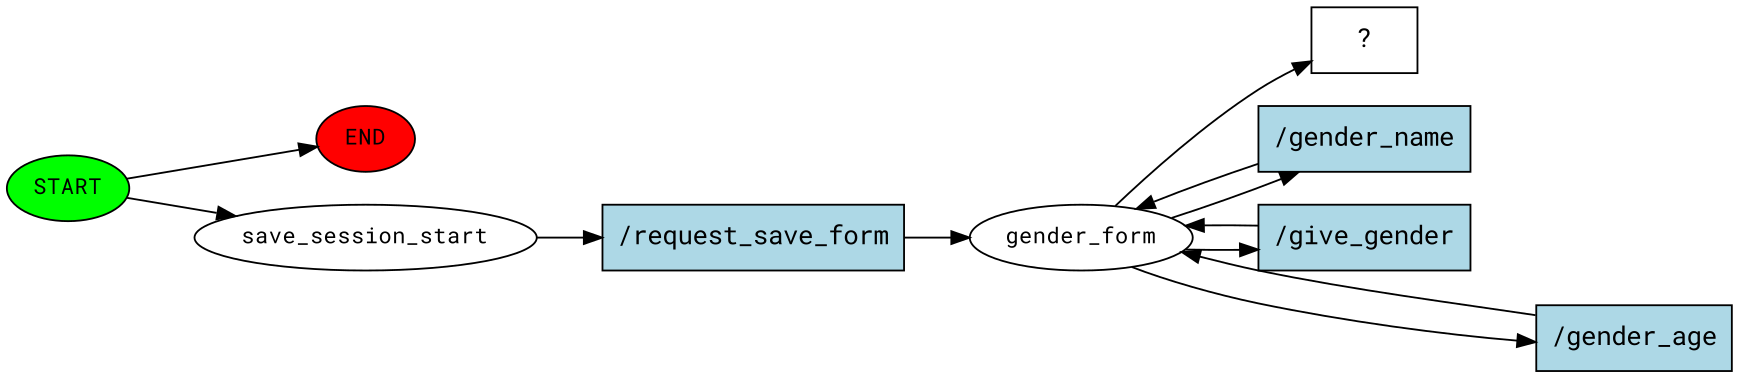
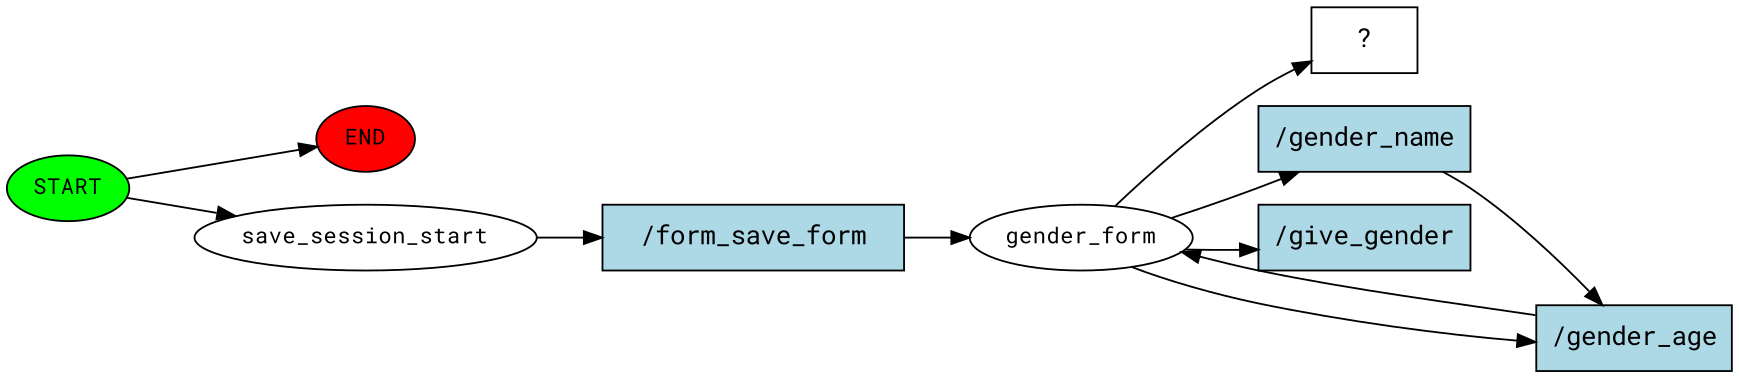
edge "/gender_name" -> "gender_form": now "/gender_name" -> "/gender_age"
edge "/give_gender" -> "gender_form": removed
node "/request_save_form": label "/request_save_form" -> "/form_save_form"
